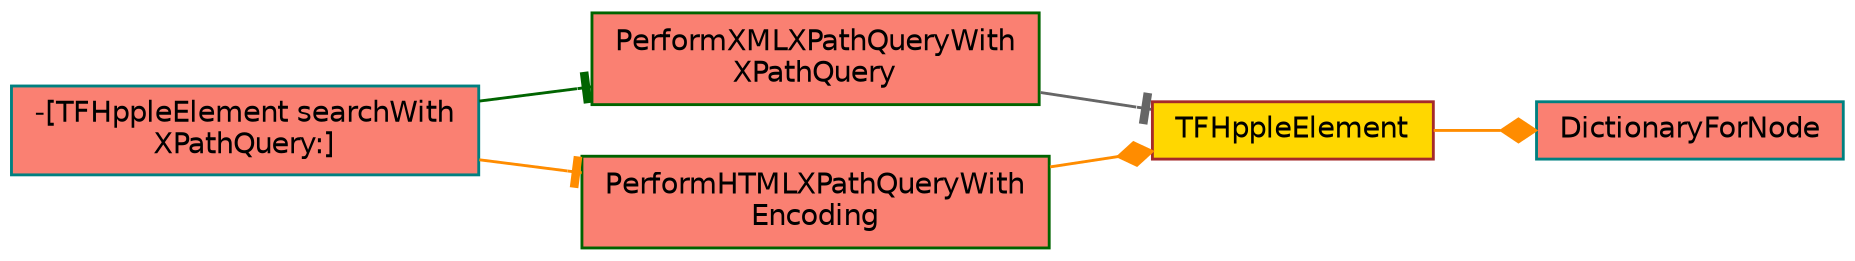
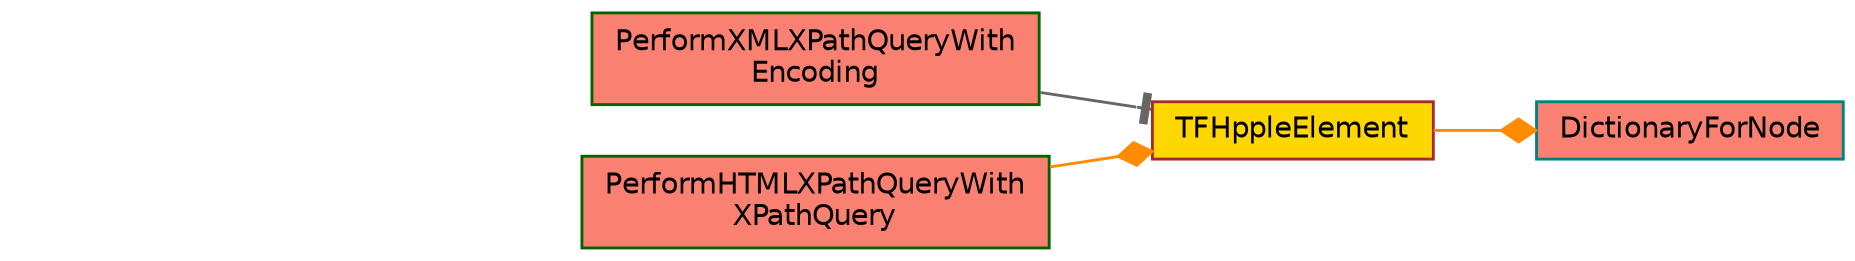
node "PerformXMLXPathQueryWith XPathQuery": label "PerformXMLXPathQueryWith XPathQuery" -> "PerformXMLXPathQueryWith Encoding"
node "-[TFHppleElement searchWith XPathQuery:]": removed
node "PerformHTMLXPathQueryWith Encoding": label "PerformHTMLXPathQueryWith Encoding" -> "PerformHTMLXPathQueryWith XPathQuery"
